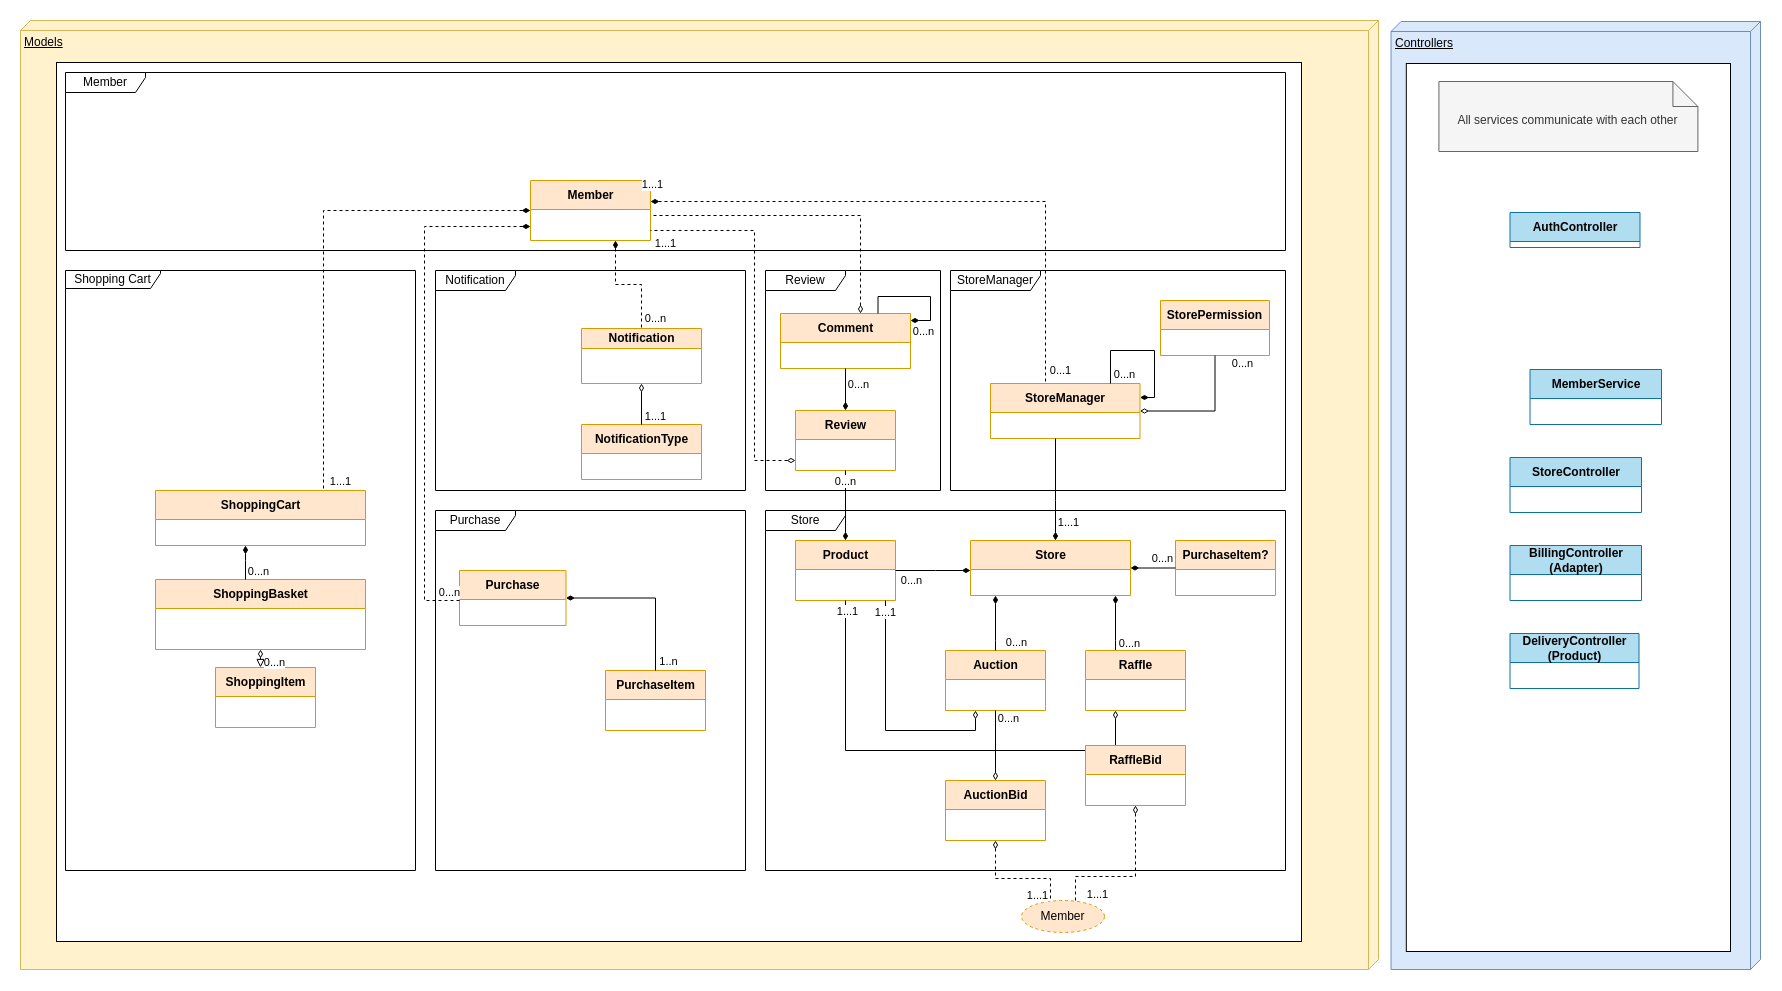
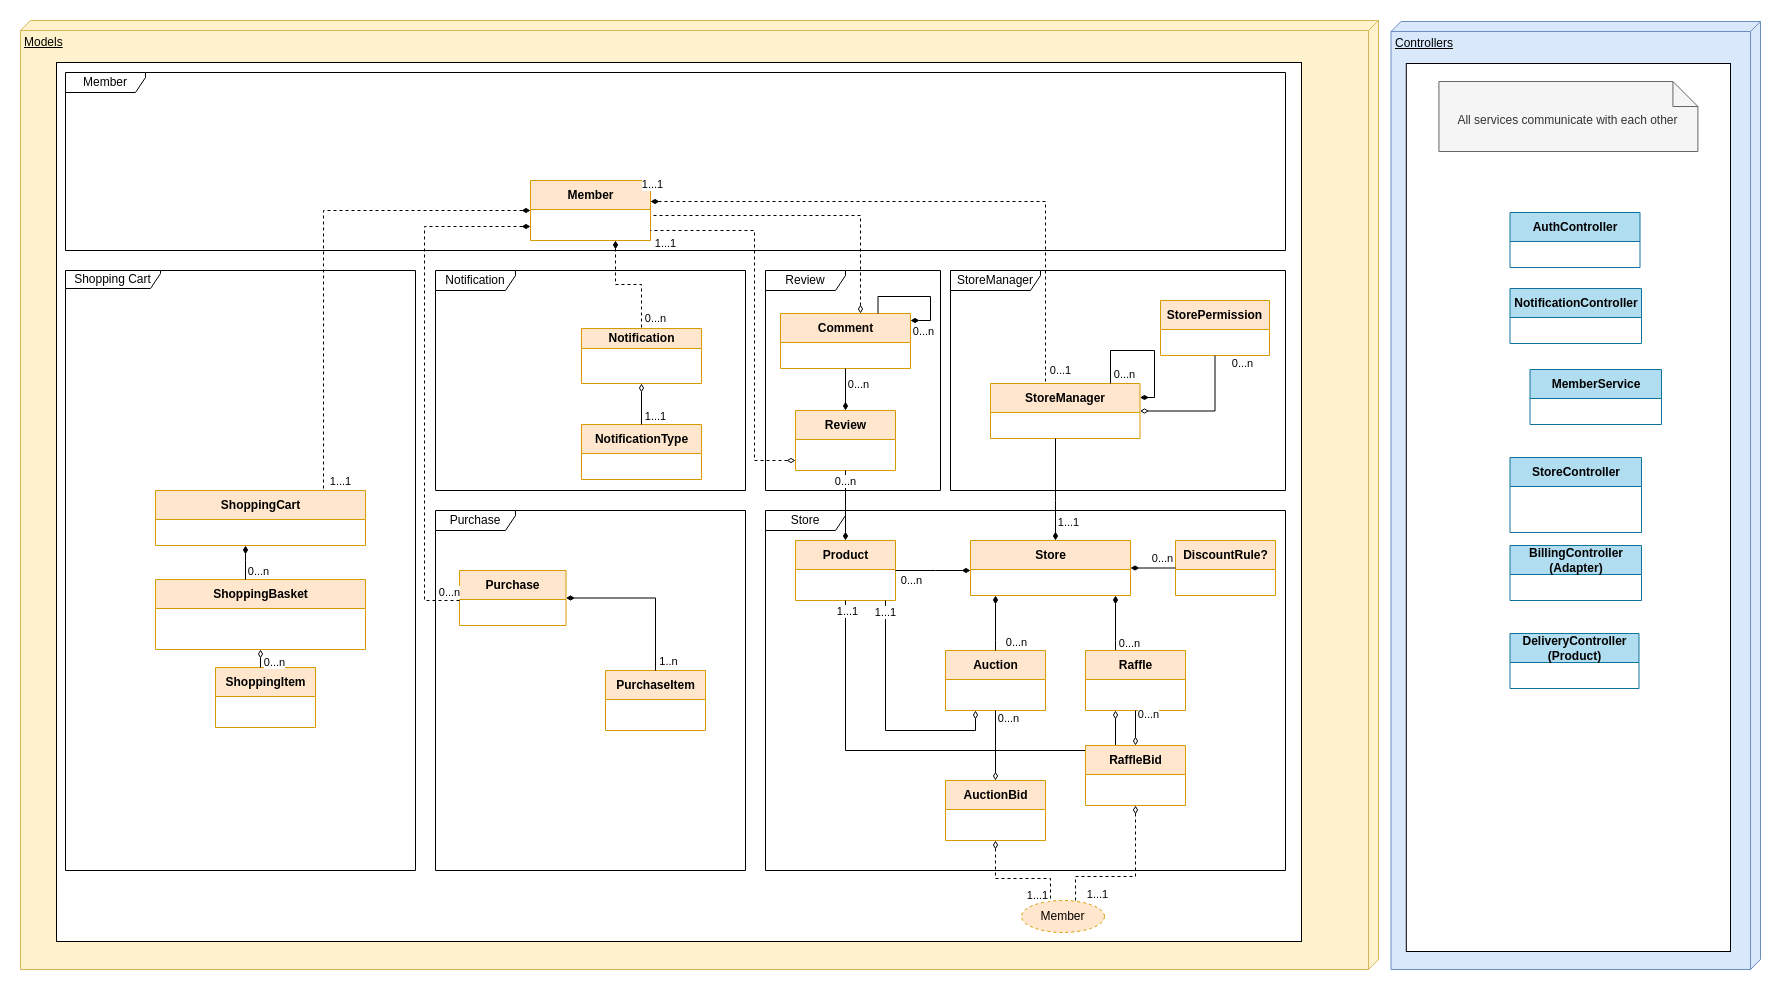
node "AuthController": size 130x35 -> 130x55
node "NotificationController": added
node "StoreController": size 132x55 -> 132x75
node "PurchaseItem?": label "PurchaseItem?" -> "DiscountRule?"
edge "ShoppingBasket" -- "ShoppingItem": arrowhead block -> none
edge "Raffle" -> "RaffleBid": added, label "0...n"
